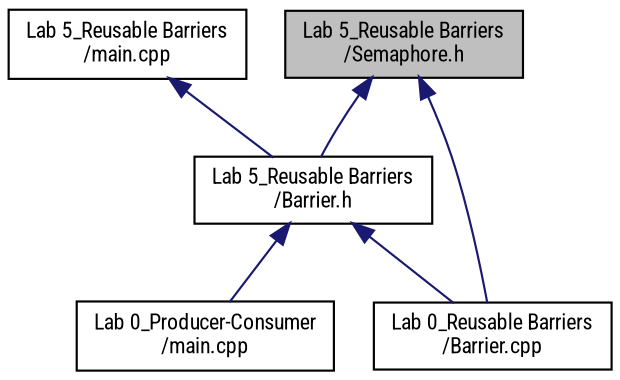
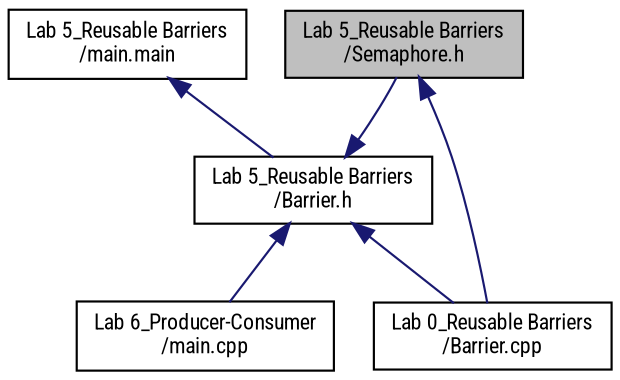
node "Lab 5_Reusable Barriers /main.cpp": label "Lab 5_Reusable Barriers /main.cpp" -> "Lab 5_Reusable Barriers /main.main"
edge "Lab 5_Reusable Barriers /Barrier.h" -> "Lab 5_Reusable Barriers /Semaphore.h": reversed
node "Lab 0_Producer-Consumer /main.cpp": label "Lab 0_Producer-Consumer /main.cpp" -> "Lab 6_Producer-Consumer /main.cpp"
